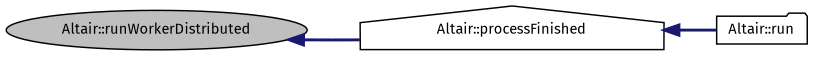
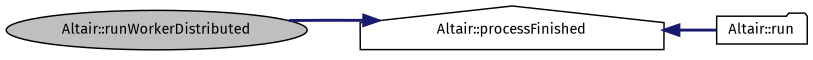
edge "Altair::processFinished" -> "Altair::runWorkerDistributed": reversed
